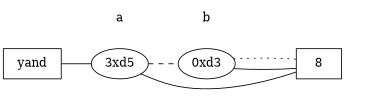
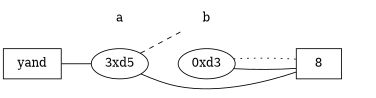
edge "3xd5" -- "0xd3": now "3xd5" -- "b"
